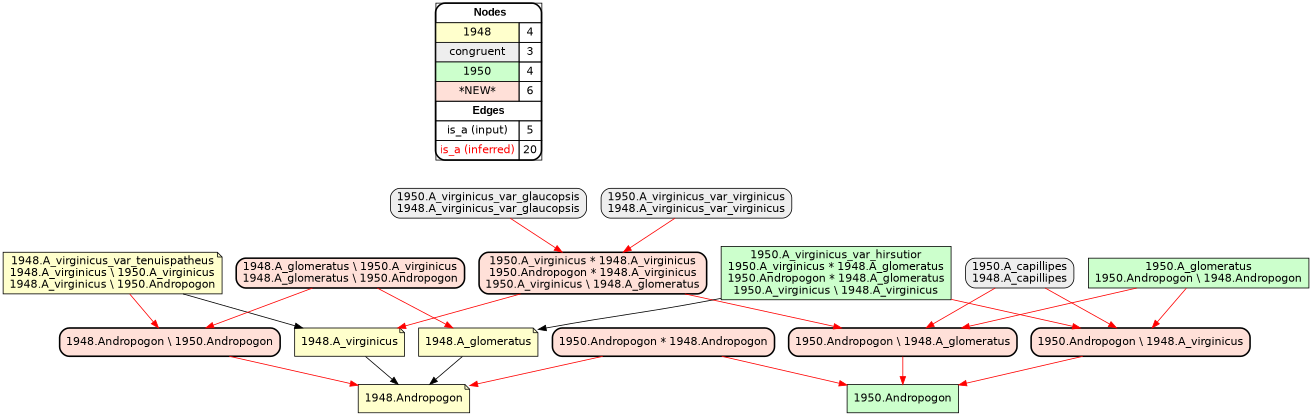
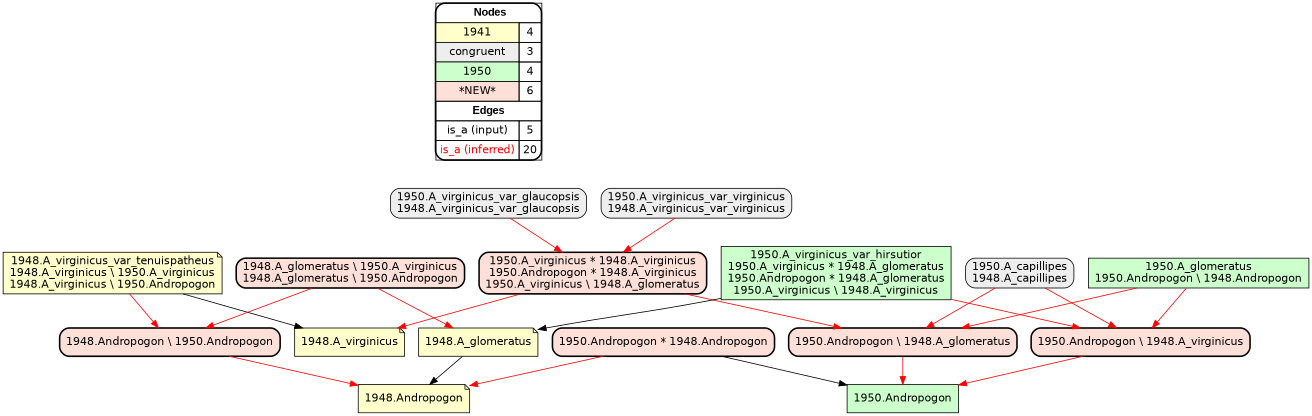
node "Nodes": text "1948" -> "1941"
edge "1948.A_virginicus" -> "1948.Andropogon": removed
edge "1950.Andropogon * 1948.Andropogon" -> "1950.Andropogon": color #ff0000 -> #000000
